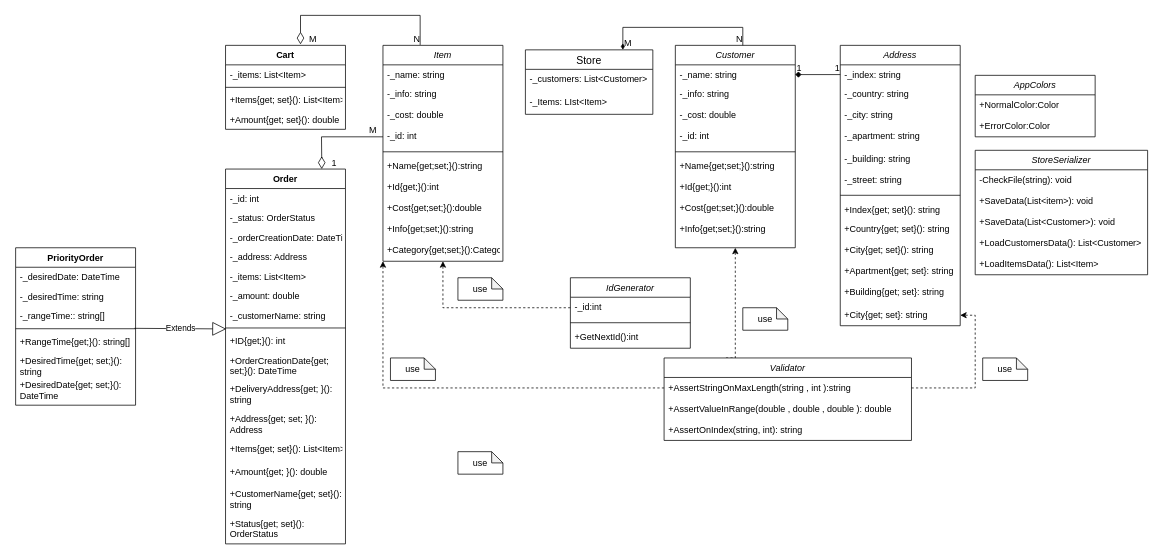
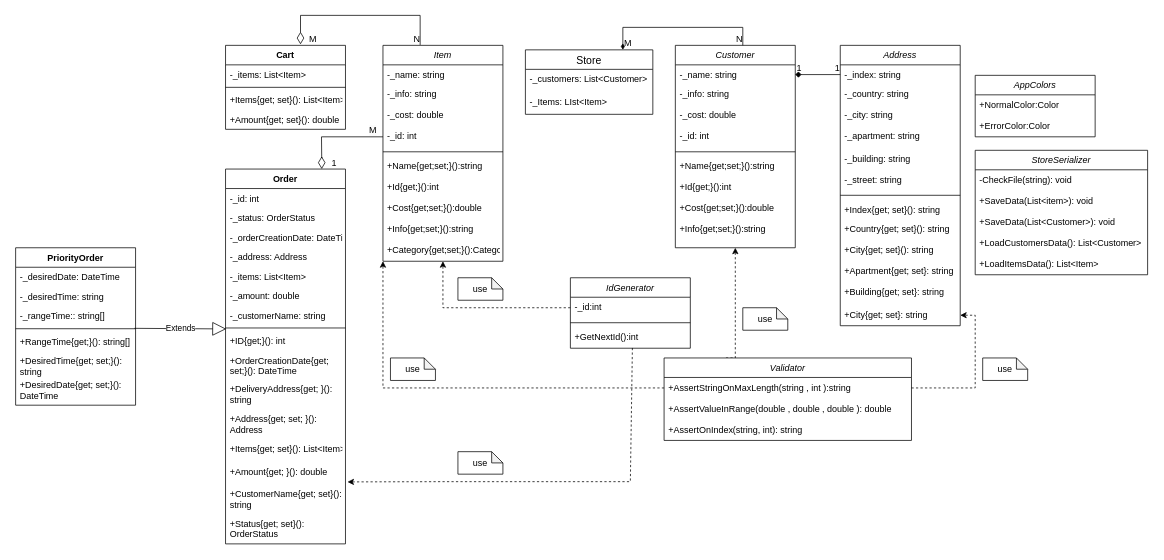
edge "+GetNextId():int" -> "+Amount{get; }(): double": added
